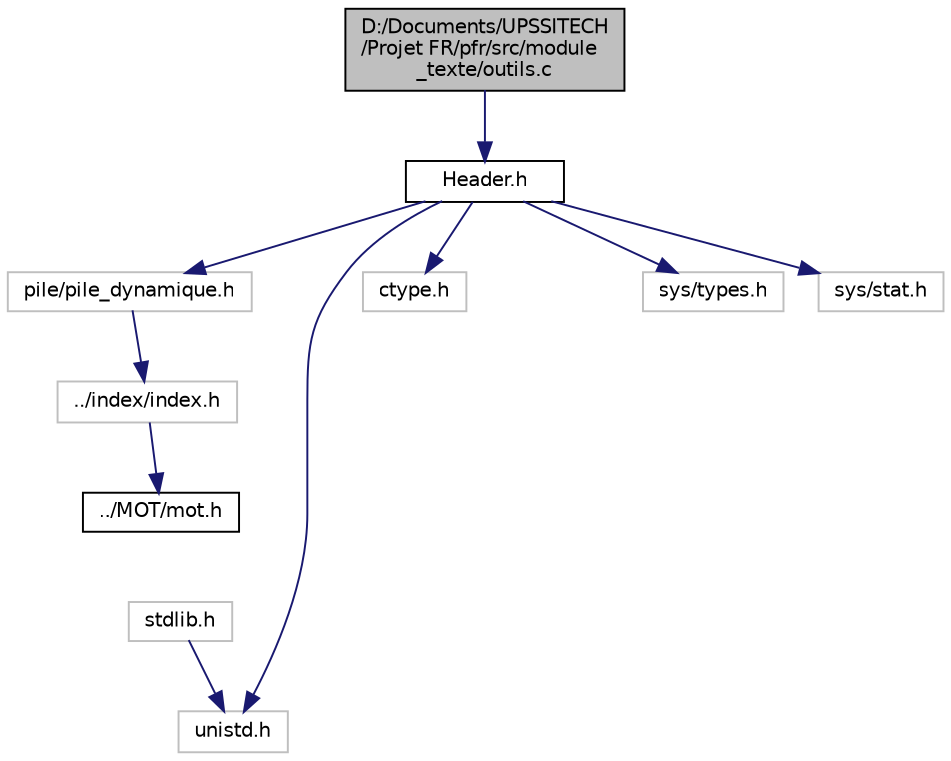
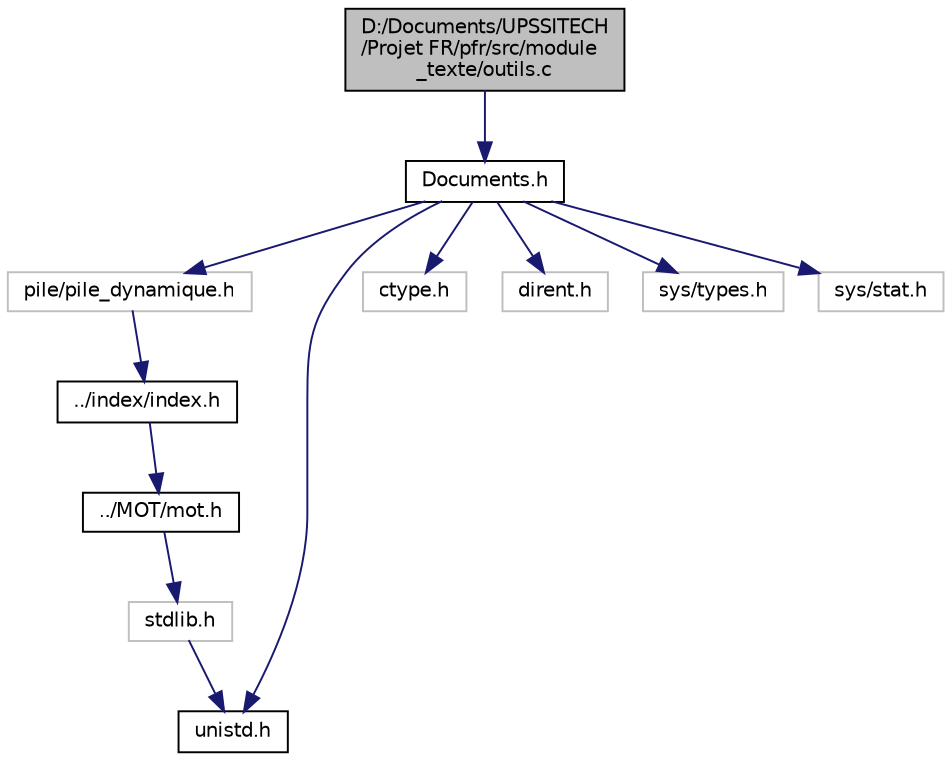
node "Header.h": label "Header.h" -> "Documents.h"
node "dirent.h": added
node "../index/index.h": color grey75 -> black
edge "../MOT/mot.h" -> "stdlib.h": added
node "unistd.h": color grey75 -> black
